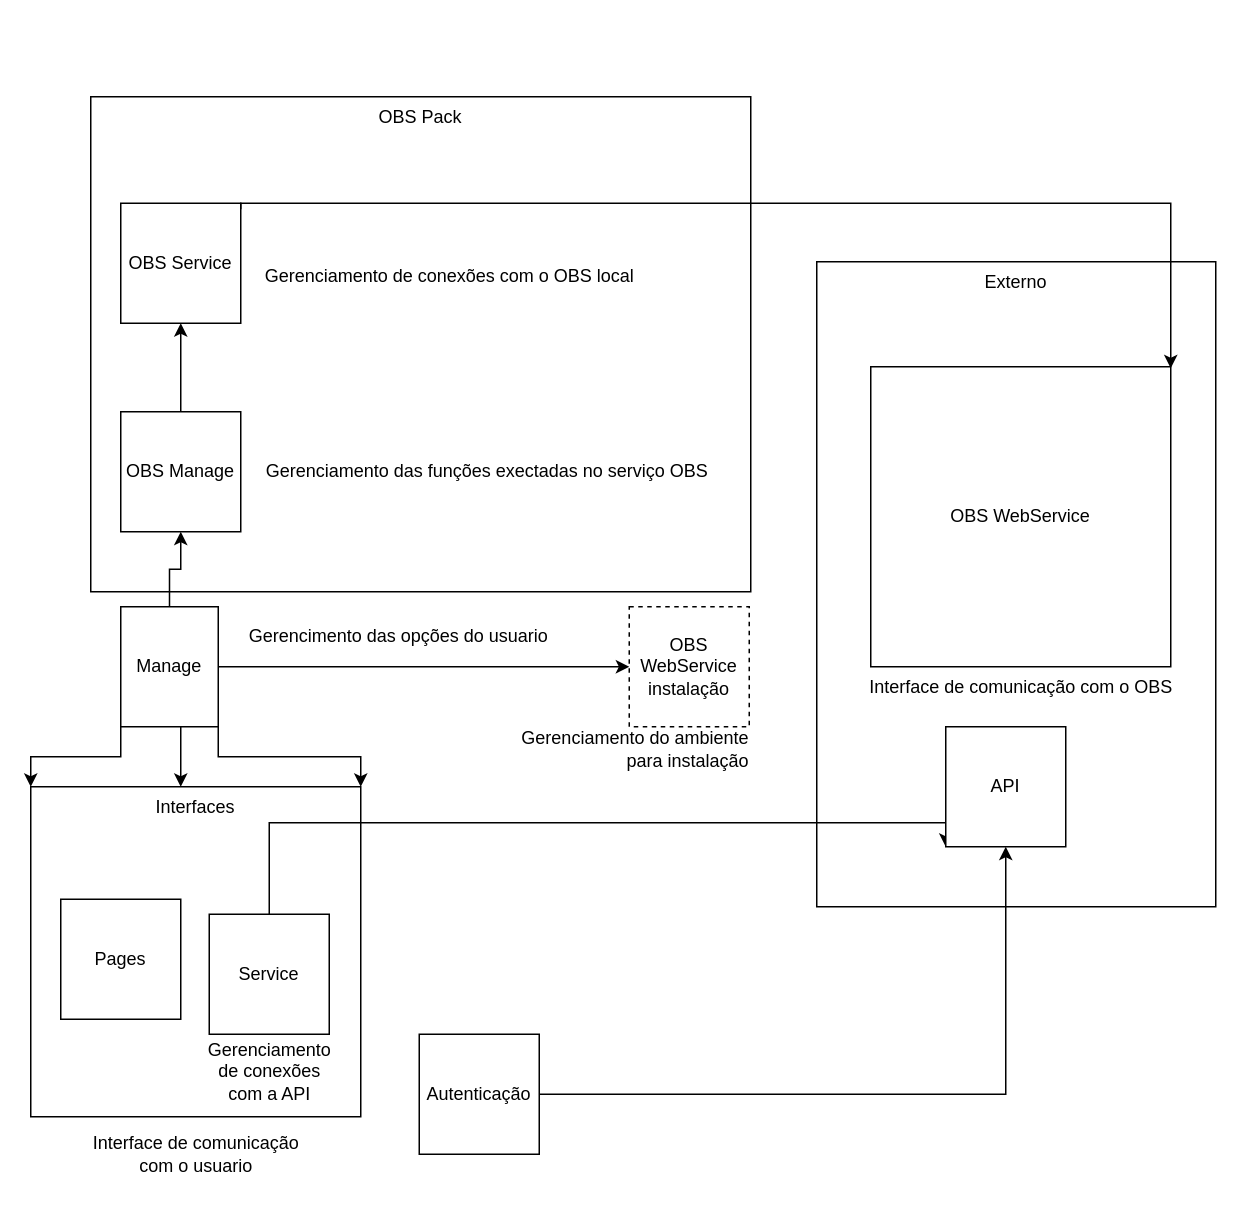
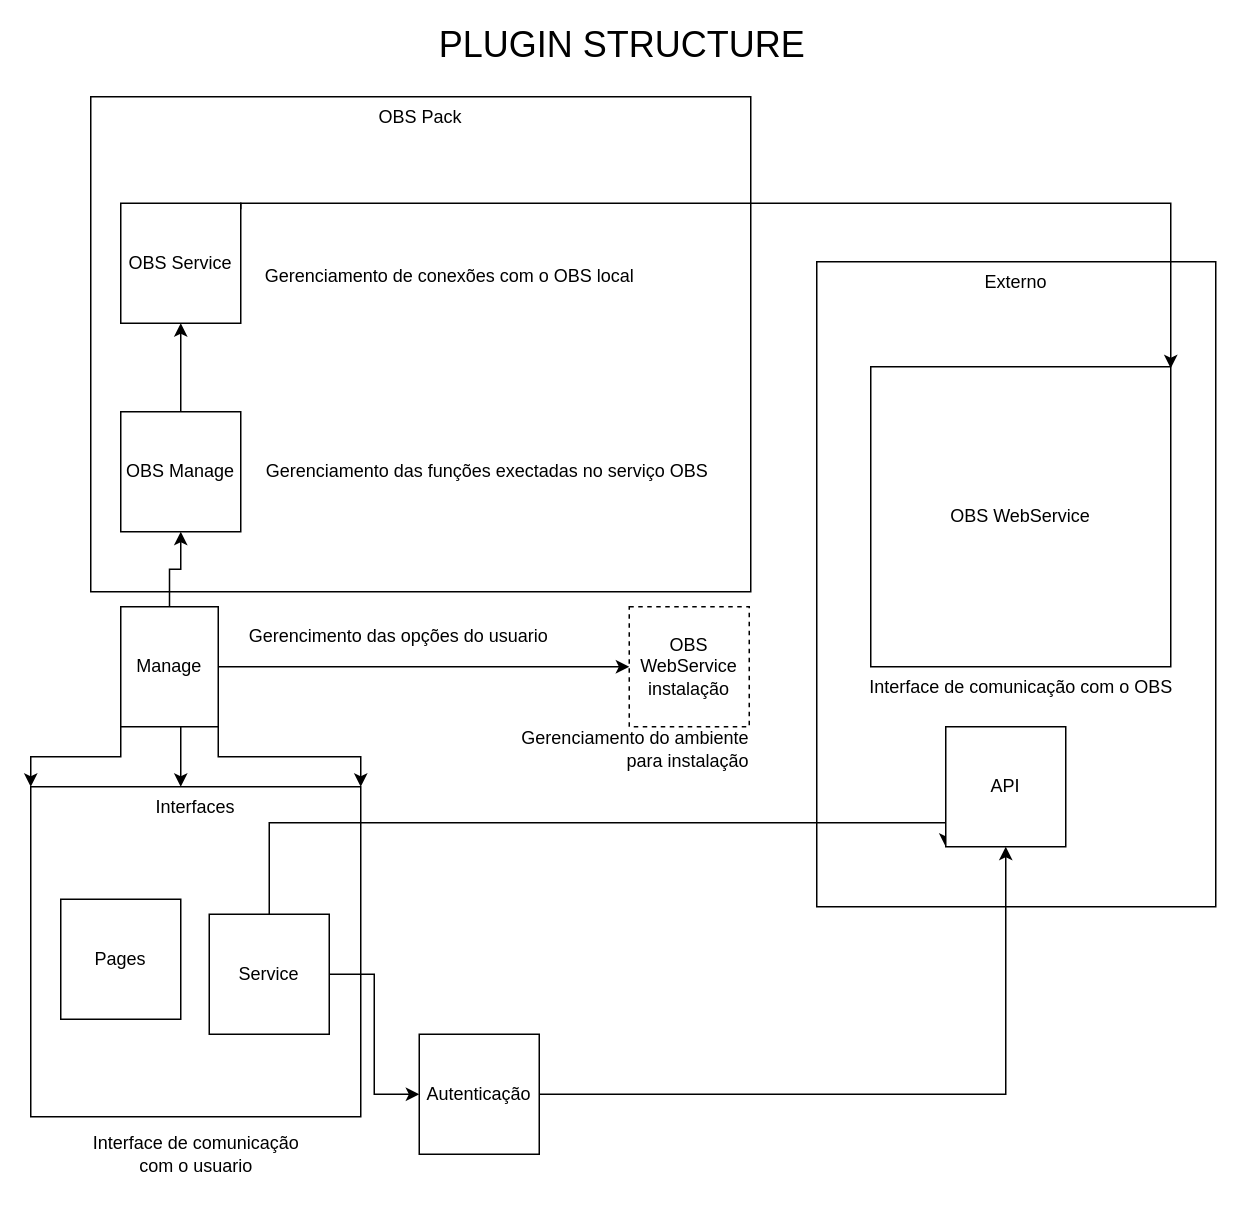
node "PLUGIN STRUCTURE": added
edge "Service" -> "Autenticação": added
node "Gerenciamento de conexões com a API": removed
